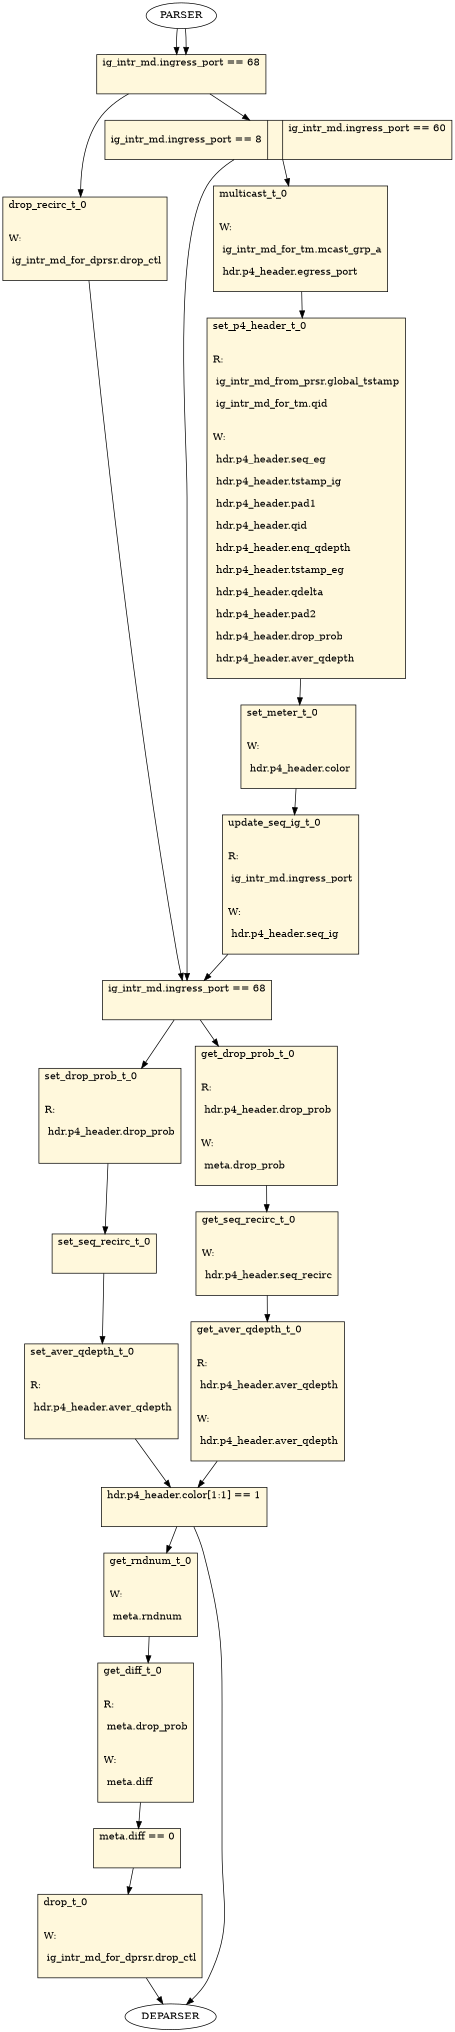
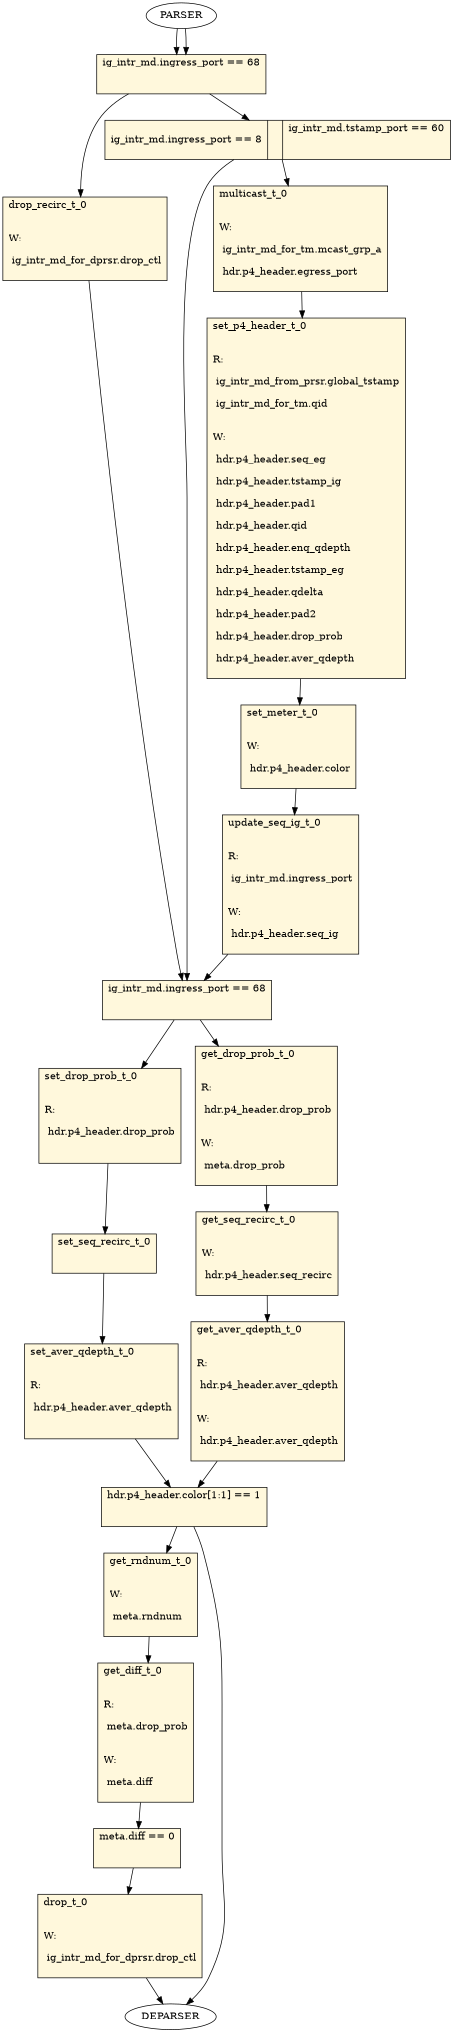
node "ig_intr_md.ingress_port == 8": text "ig_intr_md.ingress_port == 60" -> "ig_intr_md.tstamp_port == 60"
